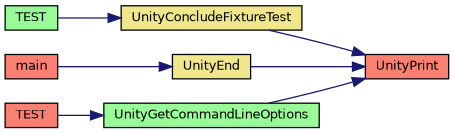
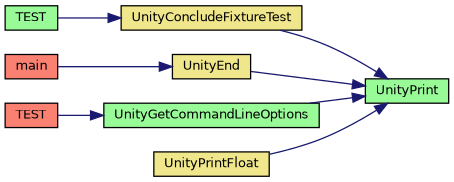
node "UnityPrint": fillcolor salmon -> palegreen
node "UnityPrintFloat": added
